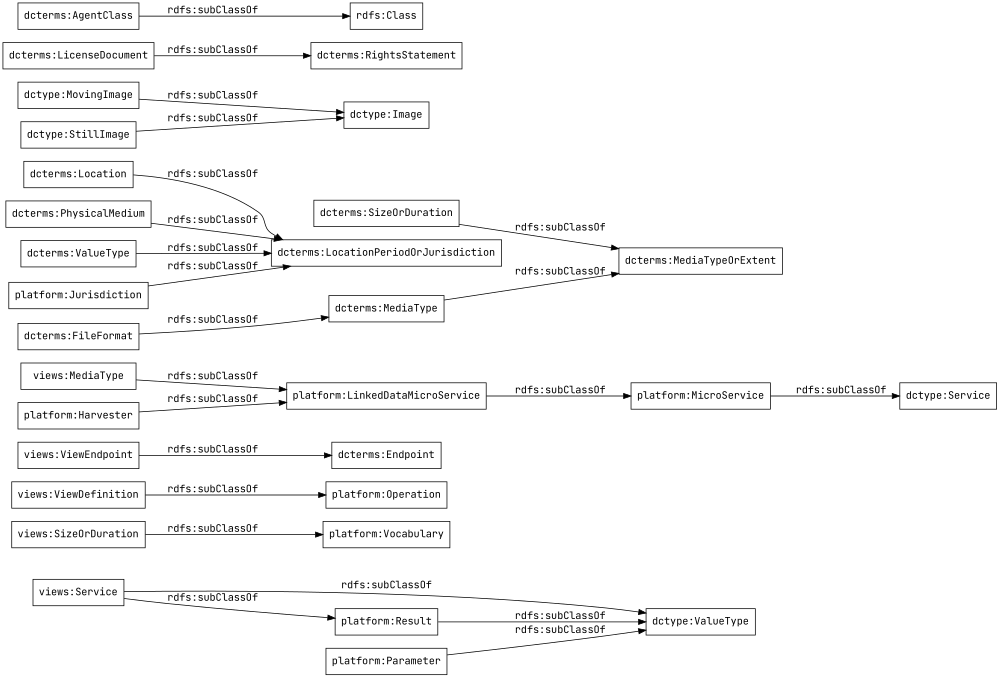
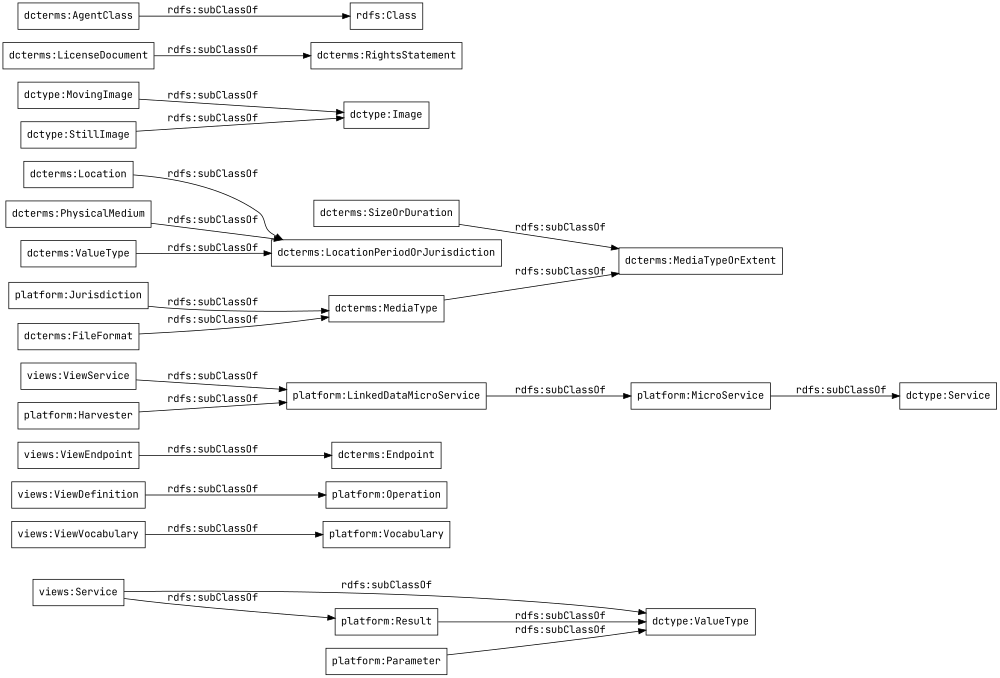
edge "platform:Jurisdiction" -> "dcterms:LocationPeriodOrJurisdiction": now "platform:Jurisdiction" -> "dcterms:MediaType"
node "views:MediaType": label "views:MediaType" -> "views:ViewService"
node "views:SizeOrDuration": label "views:SizeOrDuration" -> "views:ViewVocabulary"
